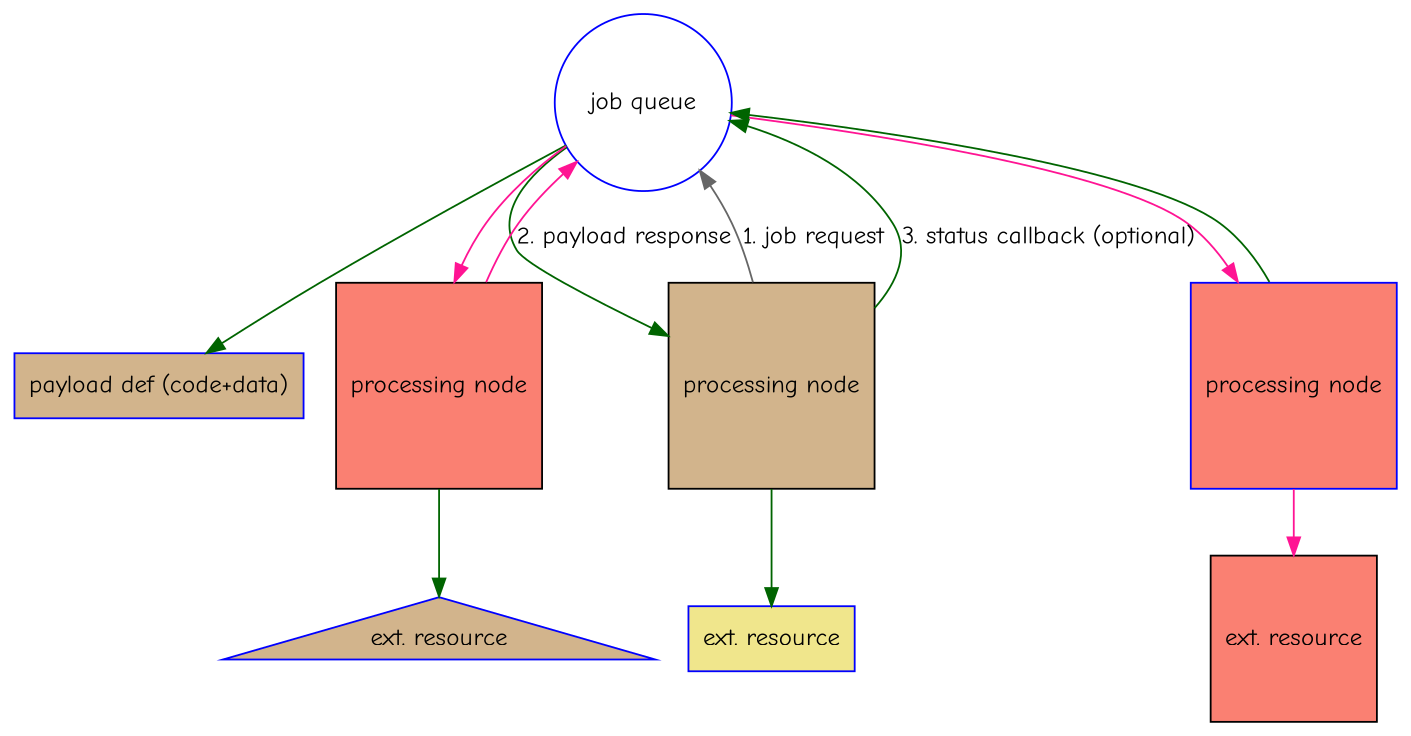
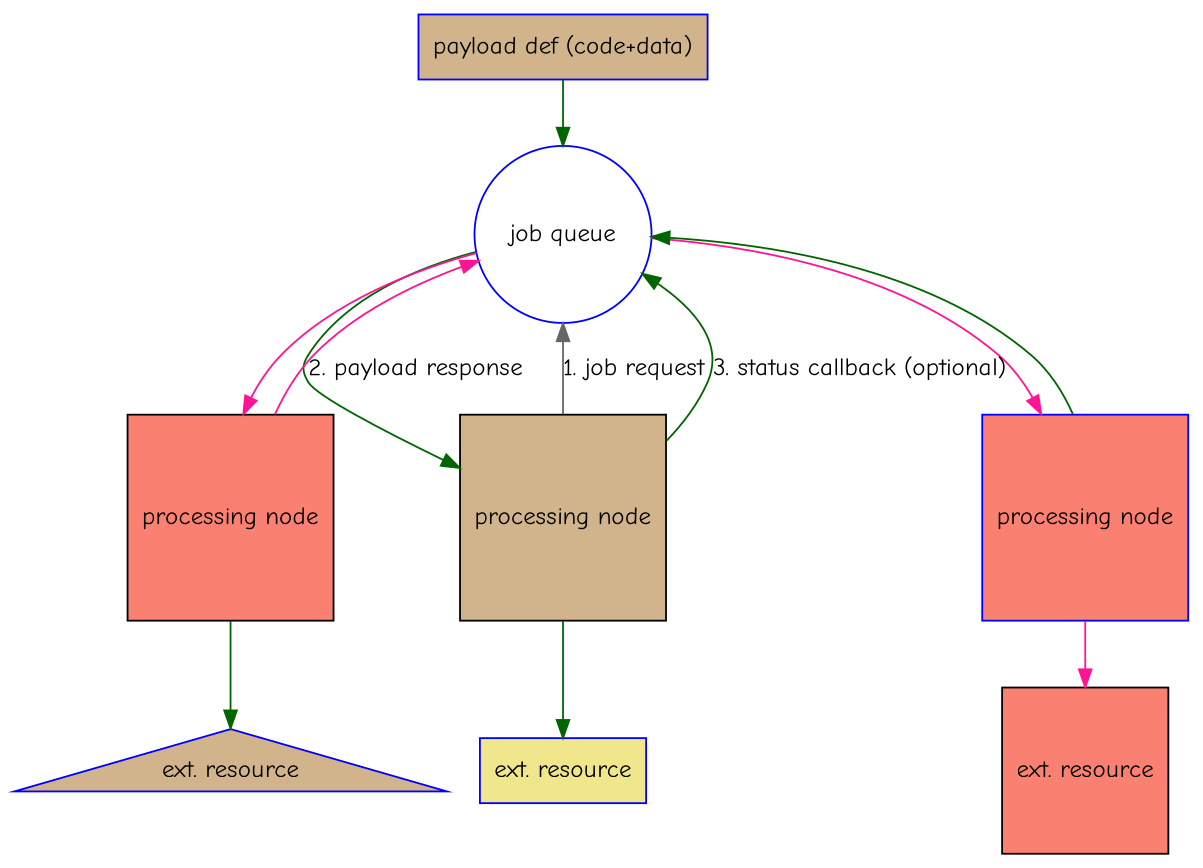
edge "job queue" -> "payload def (code+data)": reversed
